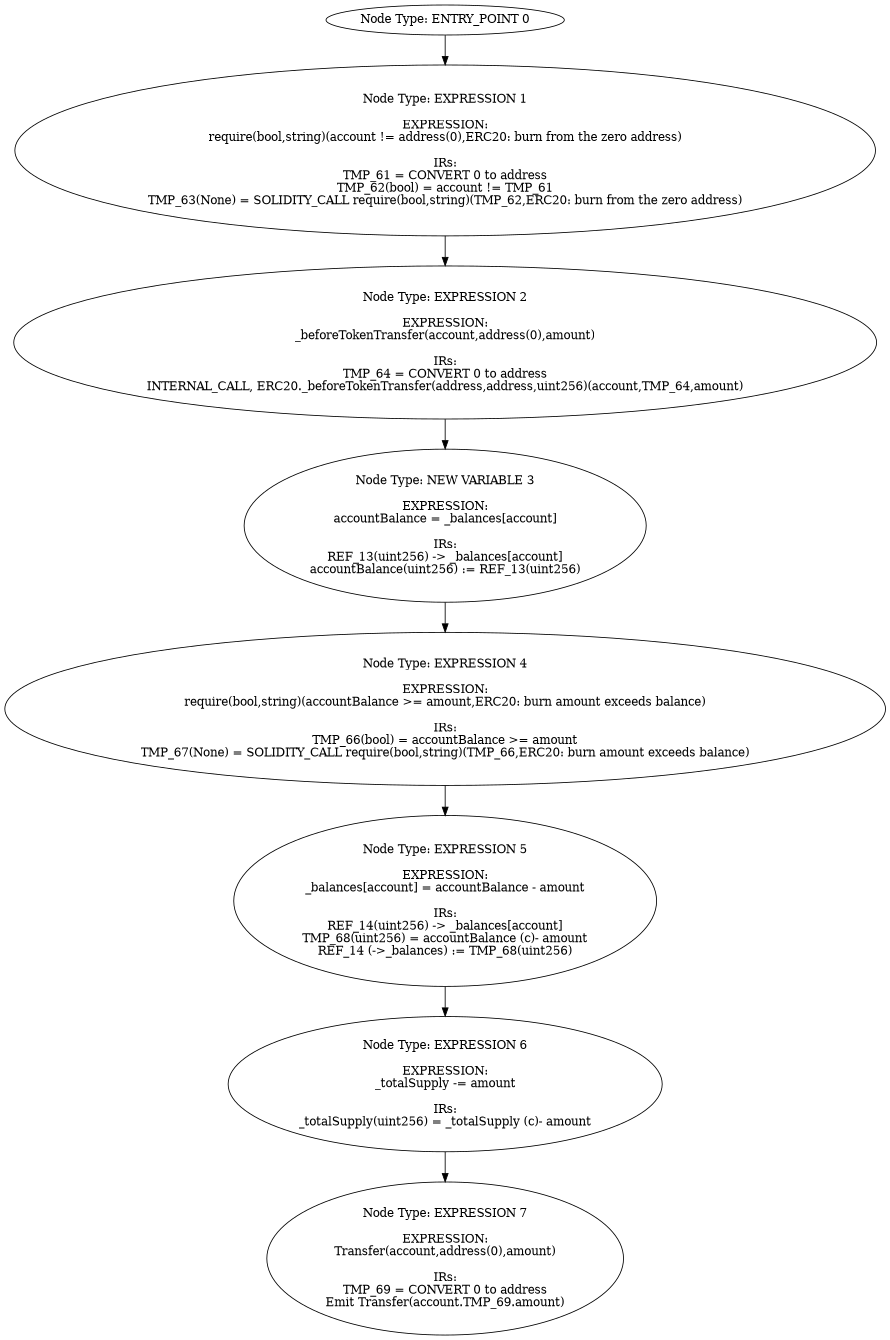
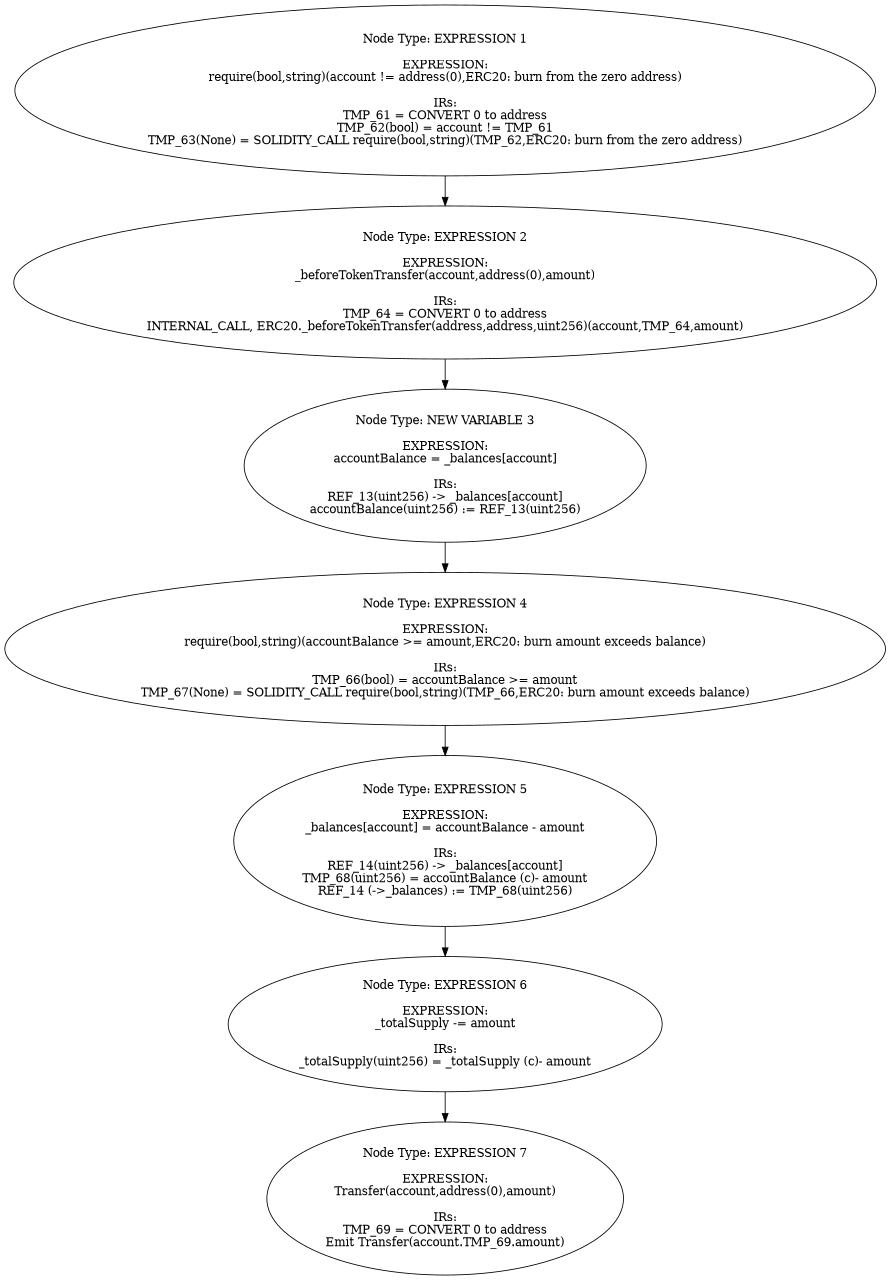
node "Node Type: ENTRY_POINT 0": removed
